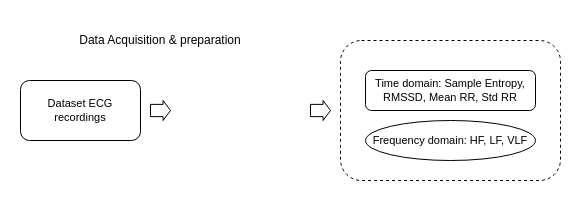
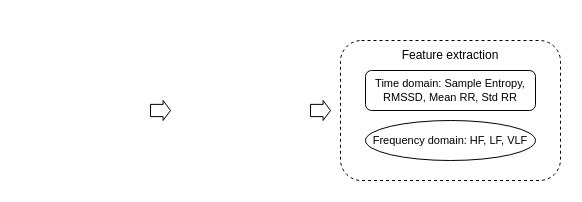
node "Data Acquisition & preparation": removed
node "Feature extraction": added
node "Dataset ECG recordings": removed
